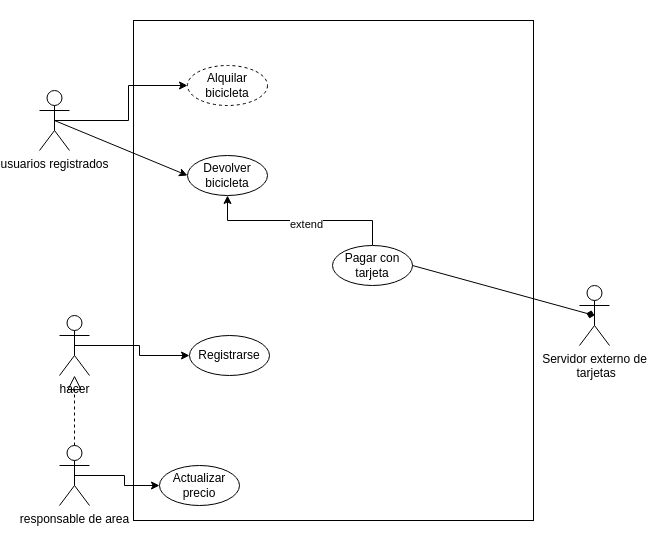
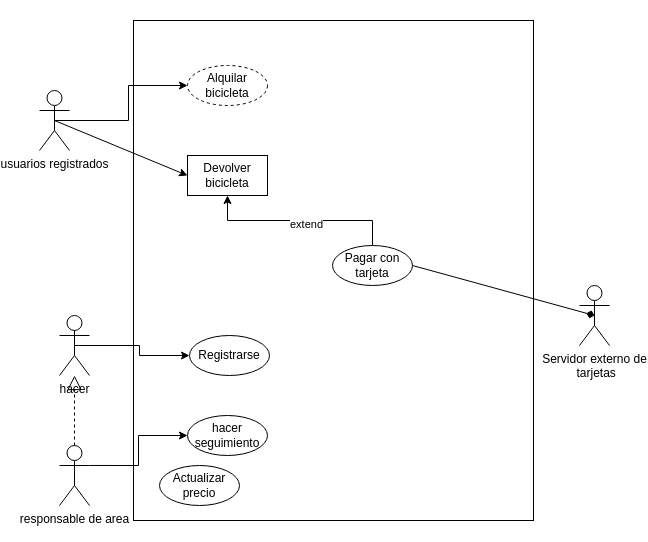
node "Devolver bicicleta": shape ellipse -> rectangle
node "hacer seguimiento": added
edge "responsable de area" -> "hacer seguimiento": added
edge "responsable de area" -> "Actualizar precio": removed
